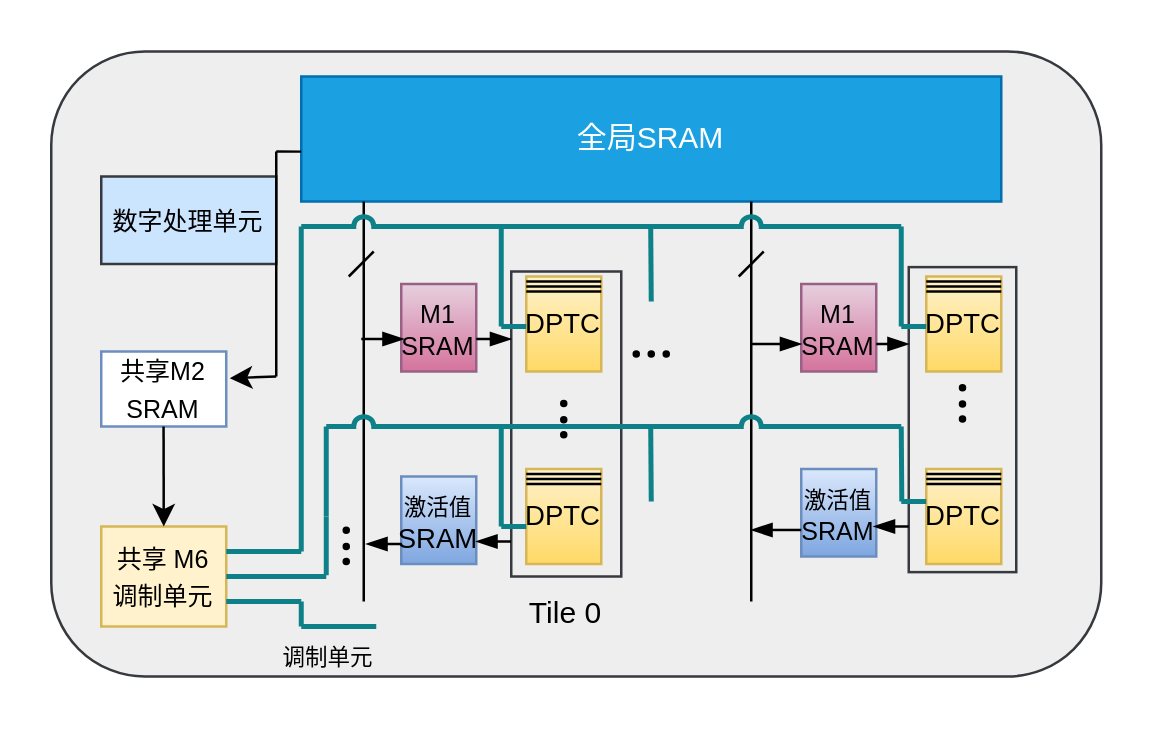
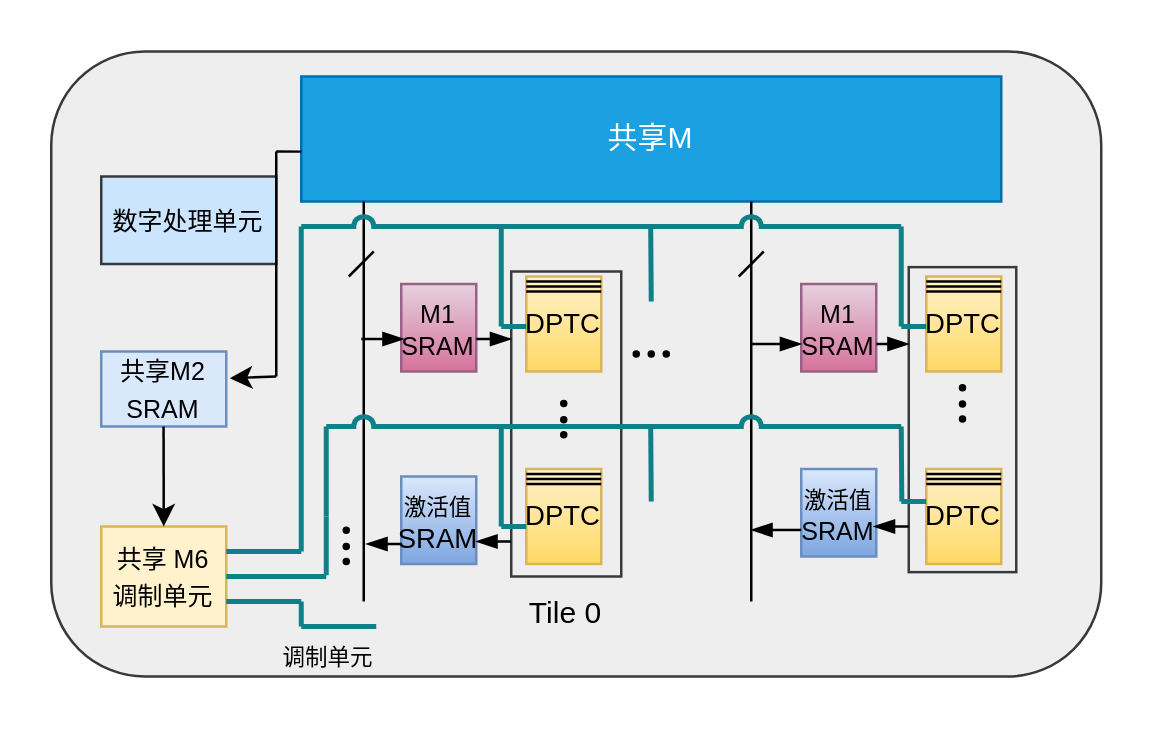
node "全局SRAM": label "全局SRAM" -> "共享M"
node "共享M2 SRAM": fillcolor #ffffff -> #dae8fc
